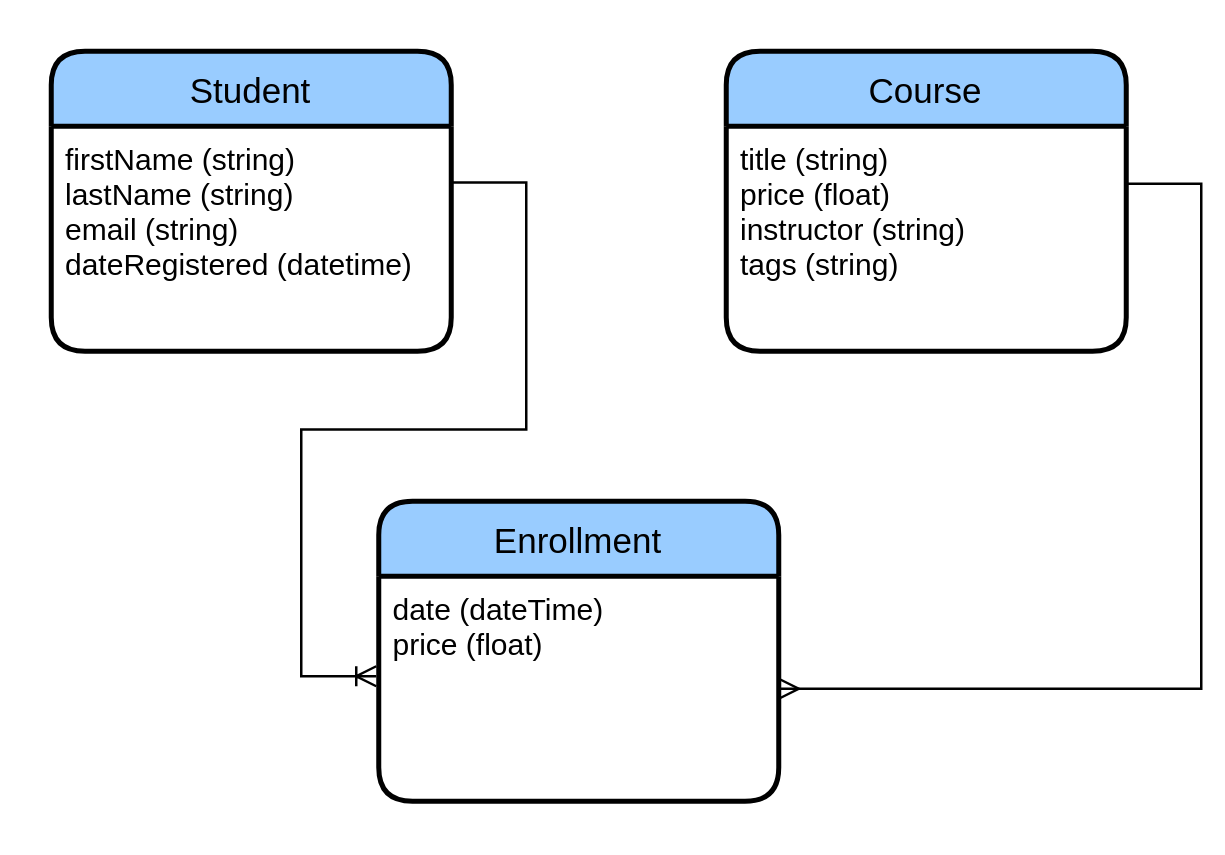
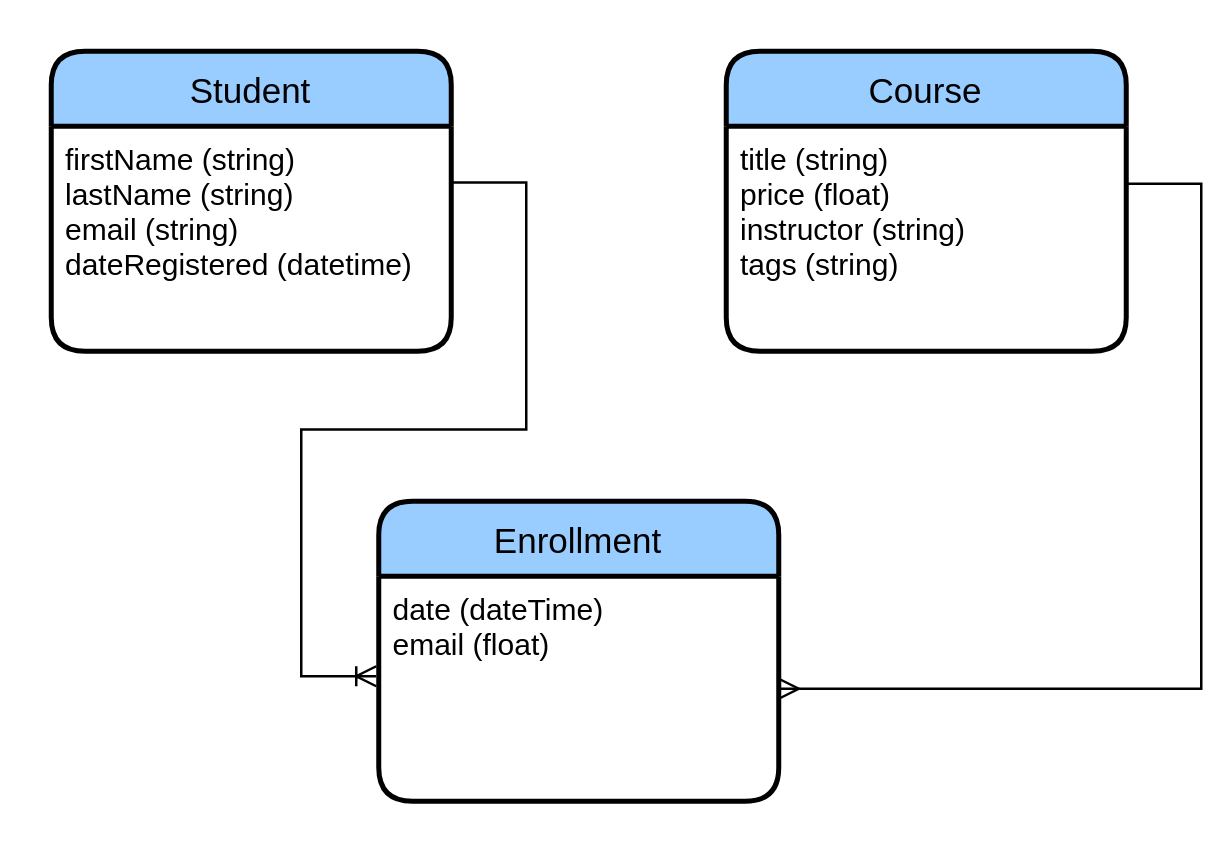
node "date (dateTime) price (float)": label "date (dateTime) price (float)" -> "date (dateTime) email (float)"
